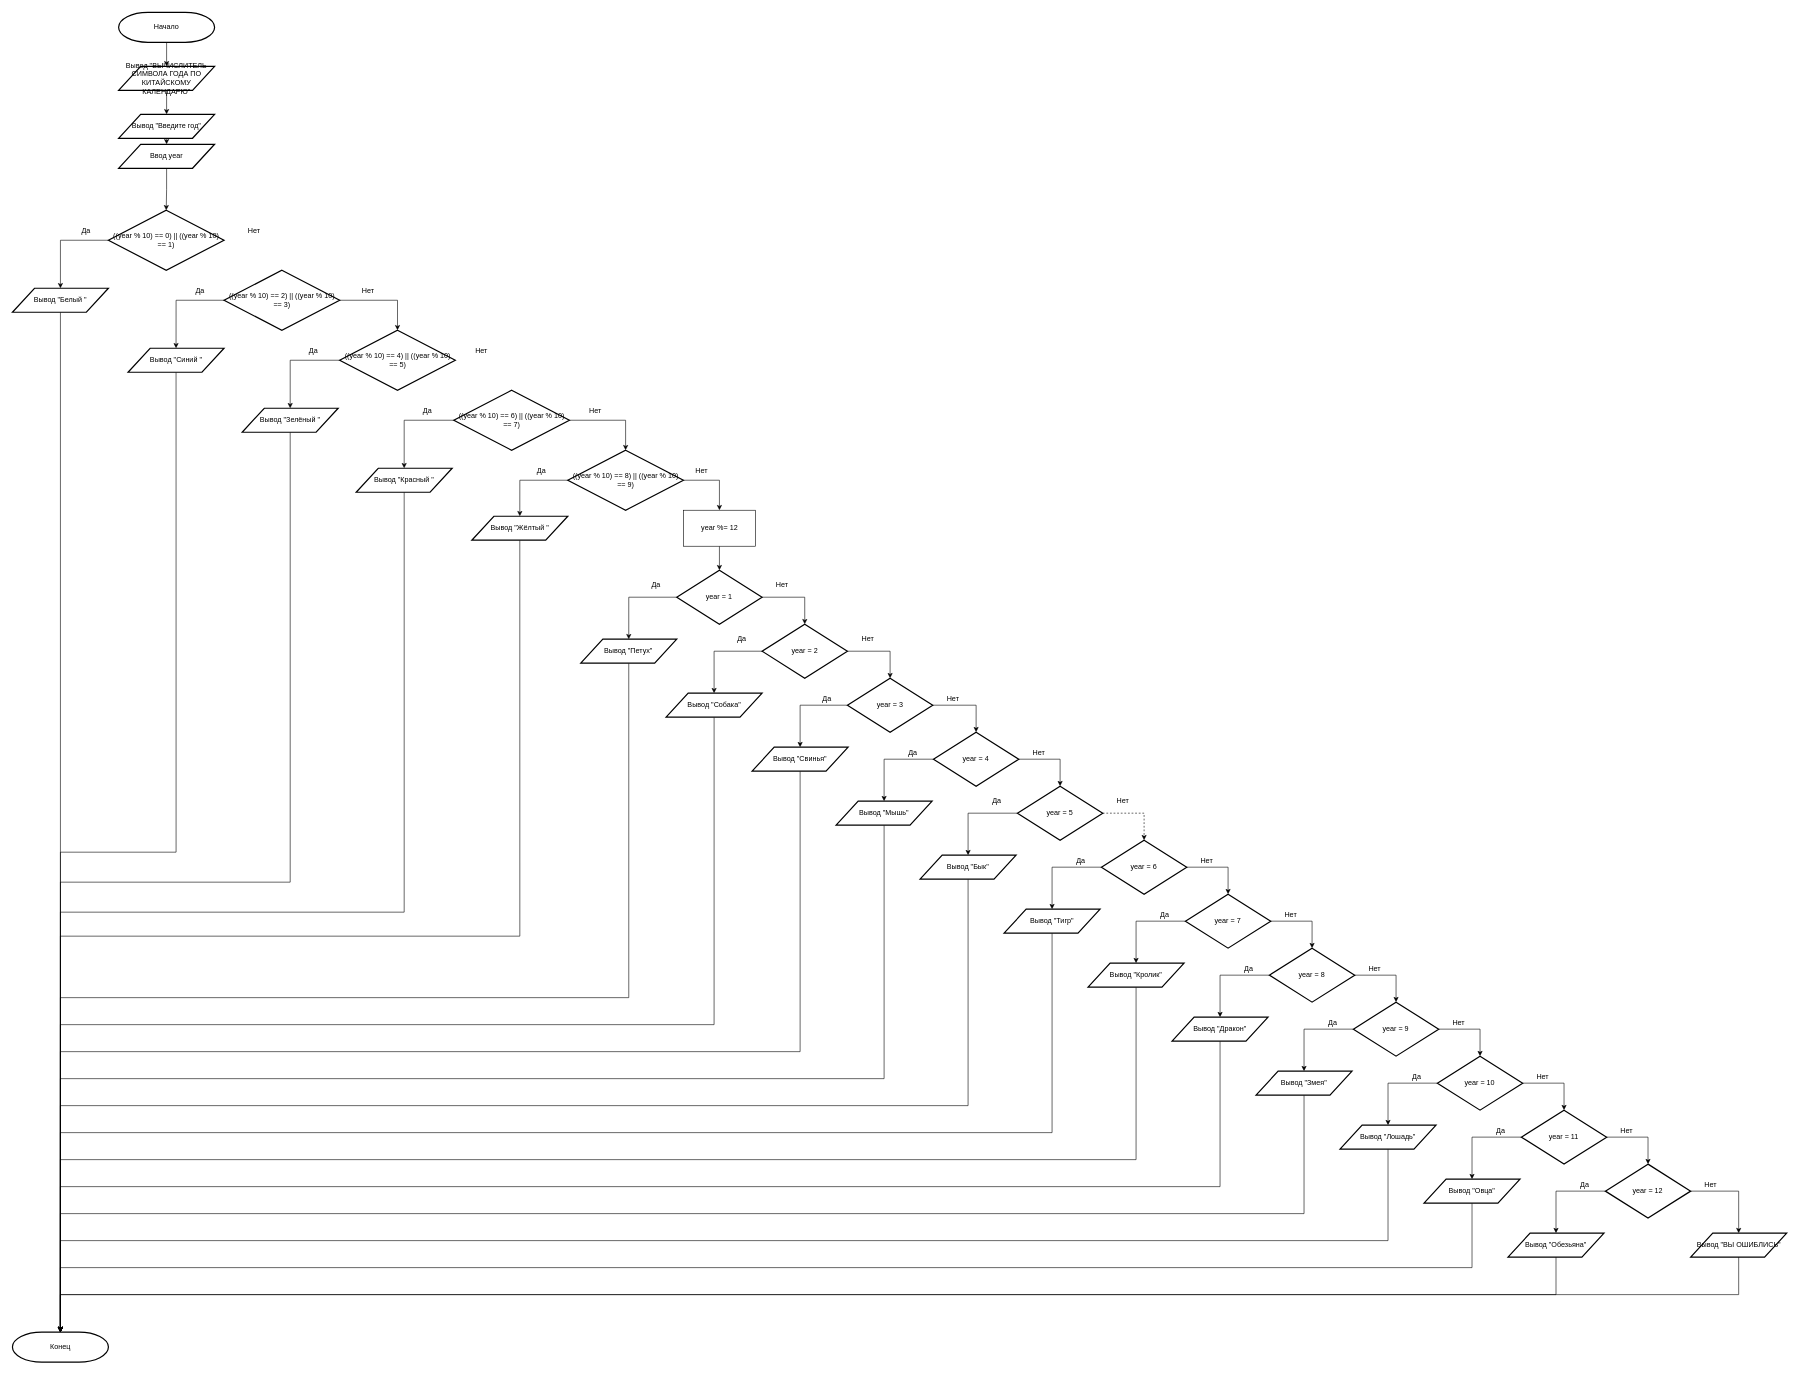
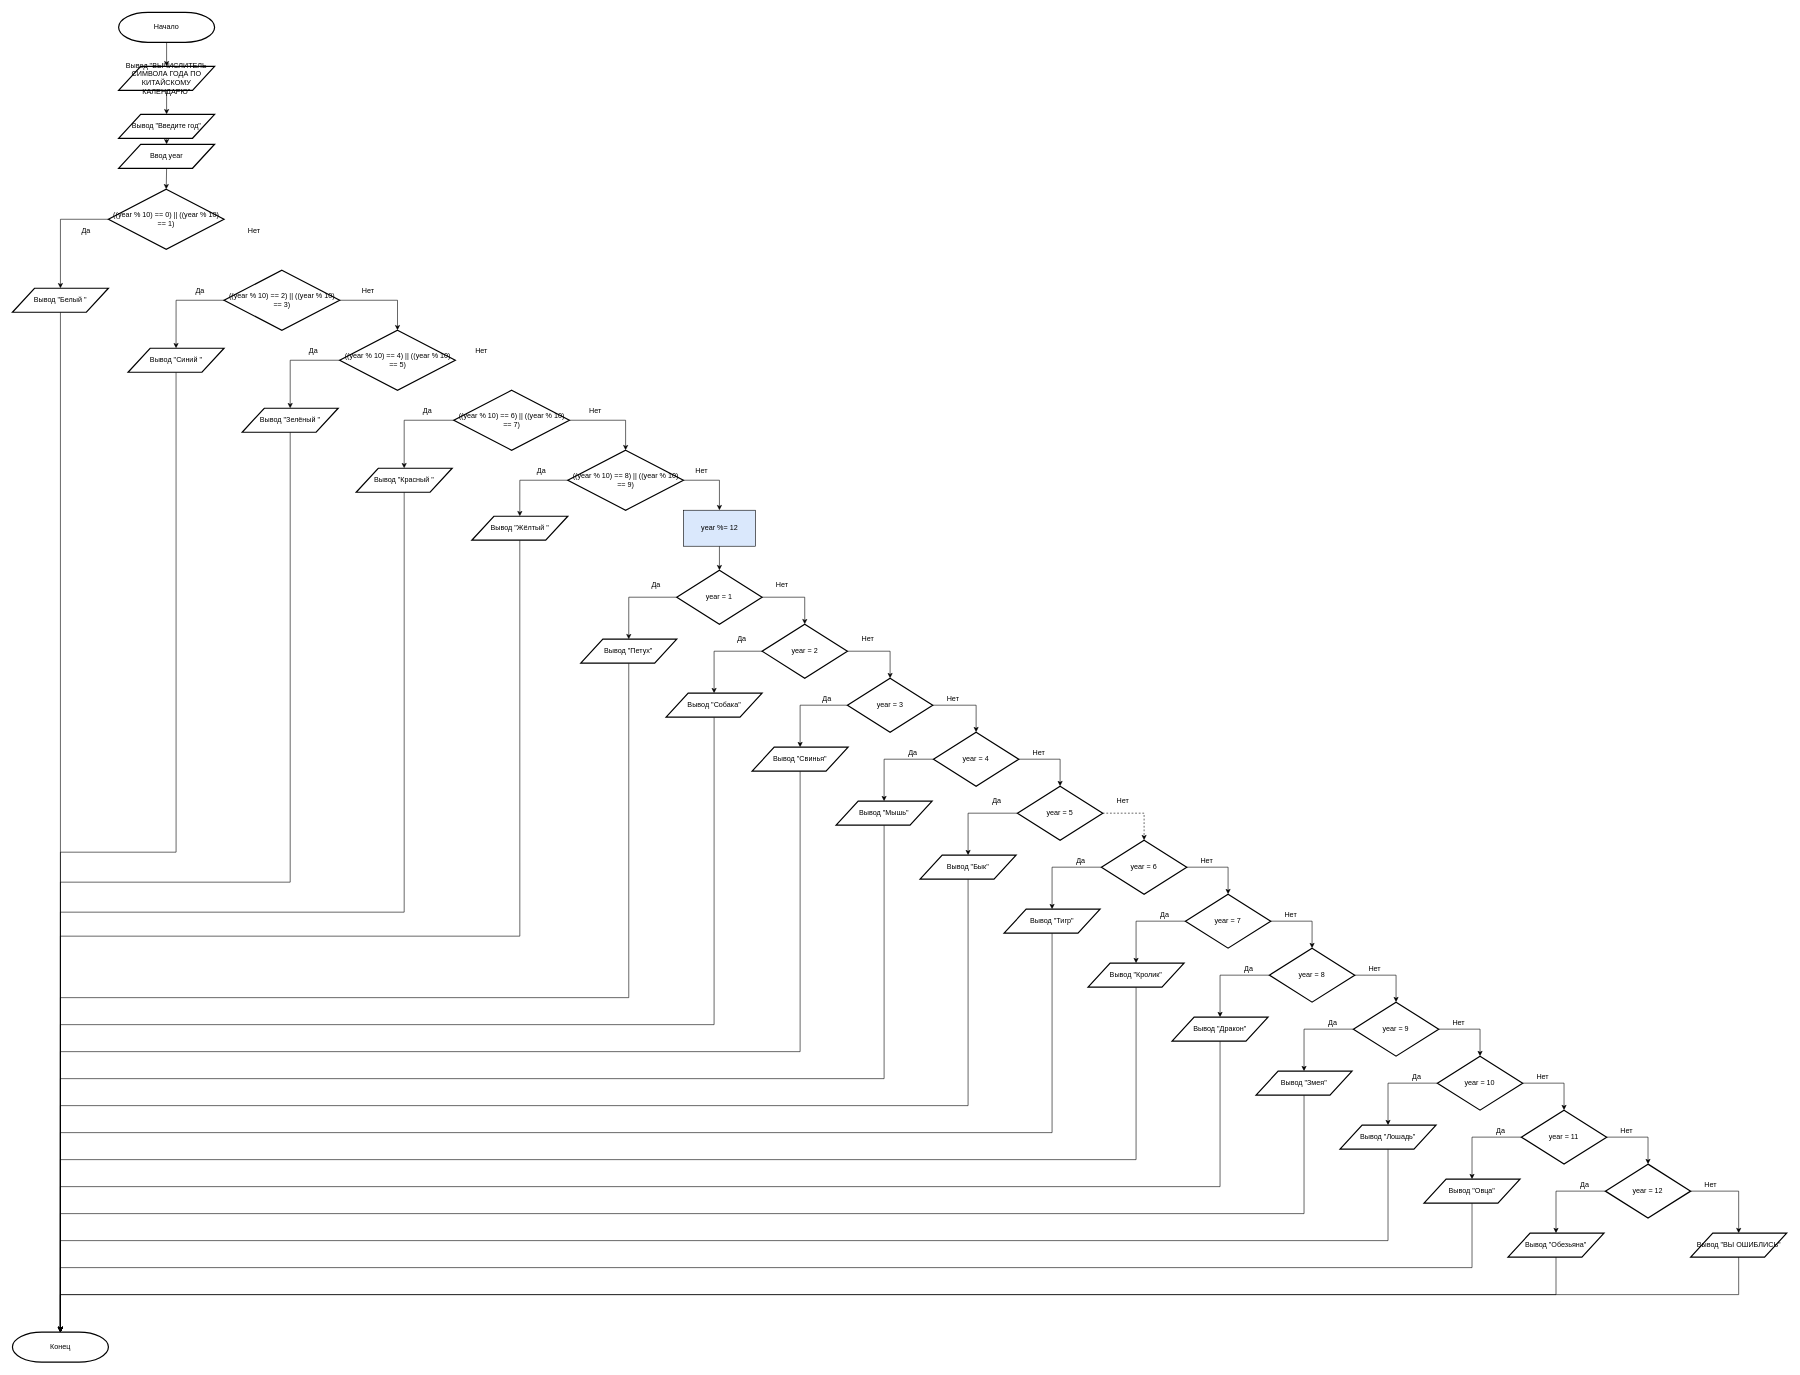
node "((year % 10) == 0) || ((year % 10) == 1)": moved (166, 240) -> (166, 219)
node "year %= 12": fillcolor #ffffff -> #dae8fc
